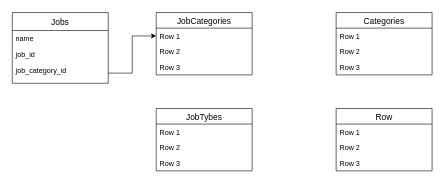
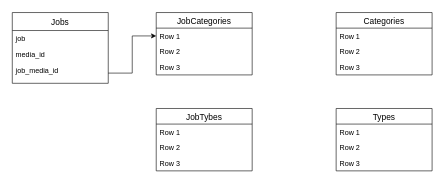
node "name": label "name" -> "job"
node "job_id": label "job_id" -> "media_id"
node "job_category_id": label "job_category_id" -> "job_media_id"
node "Row": label "Row" -> "Types"
